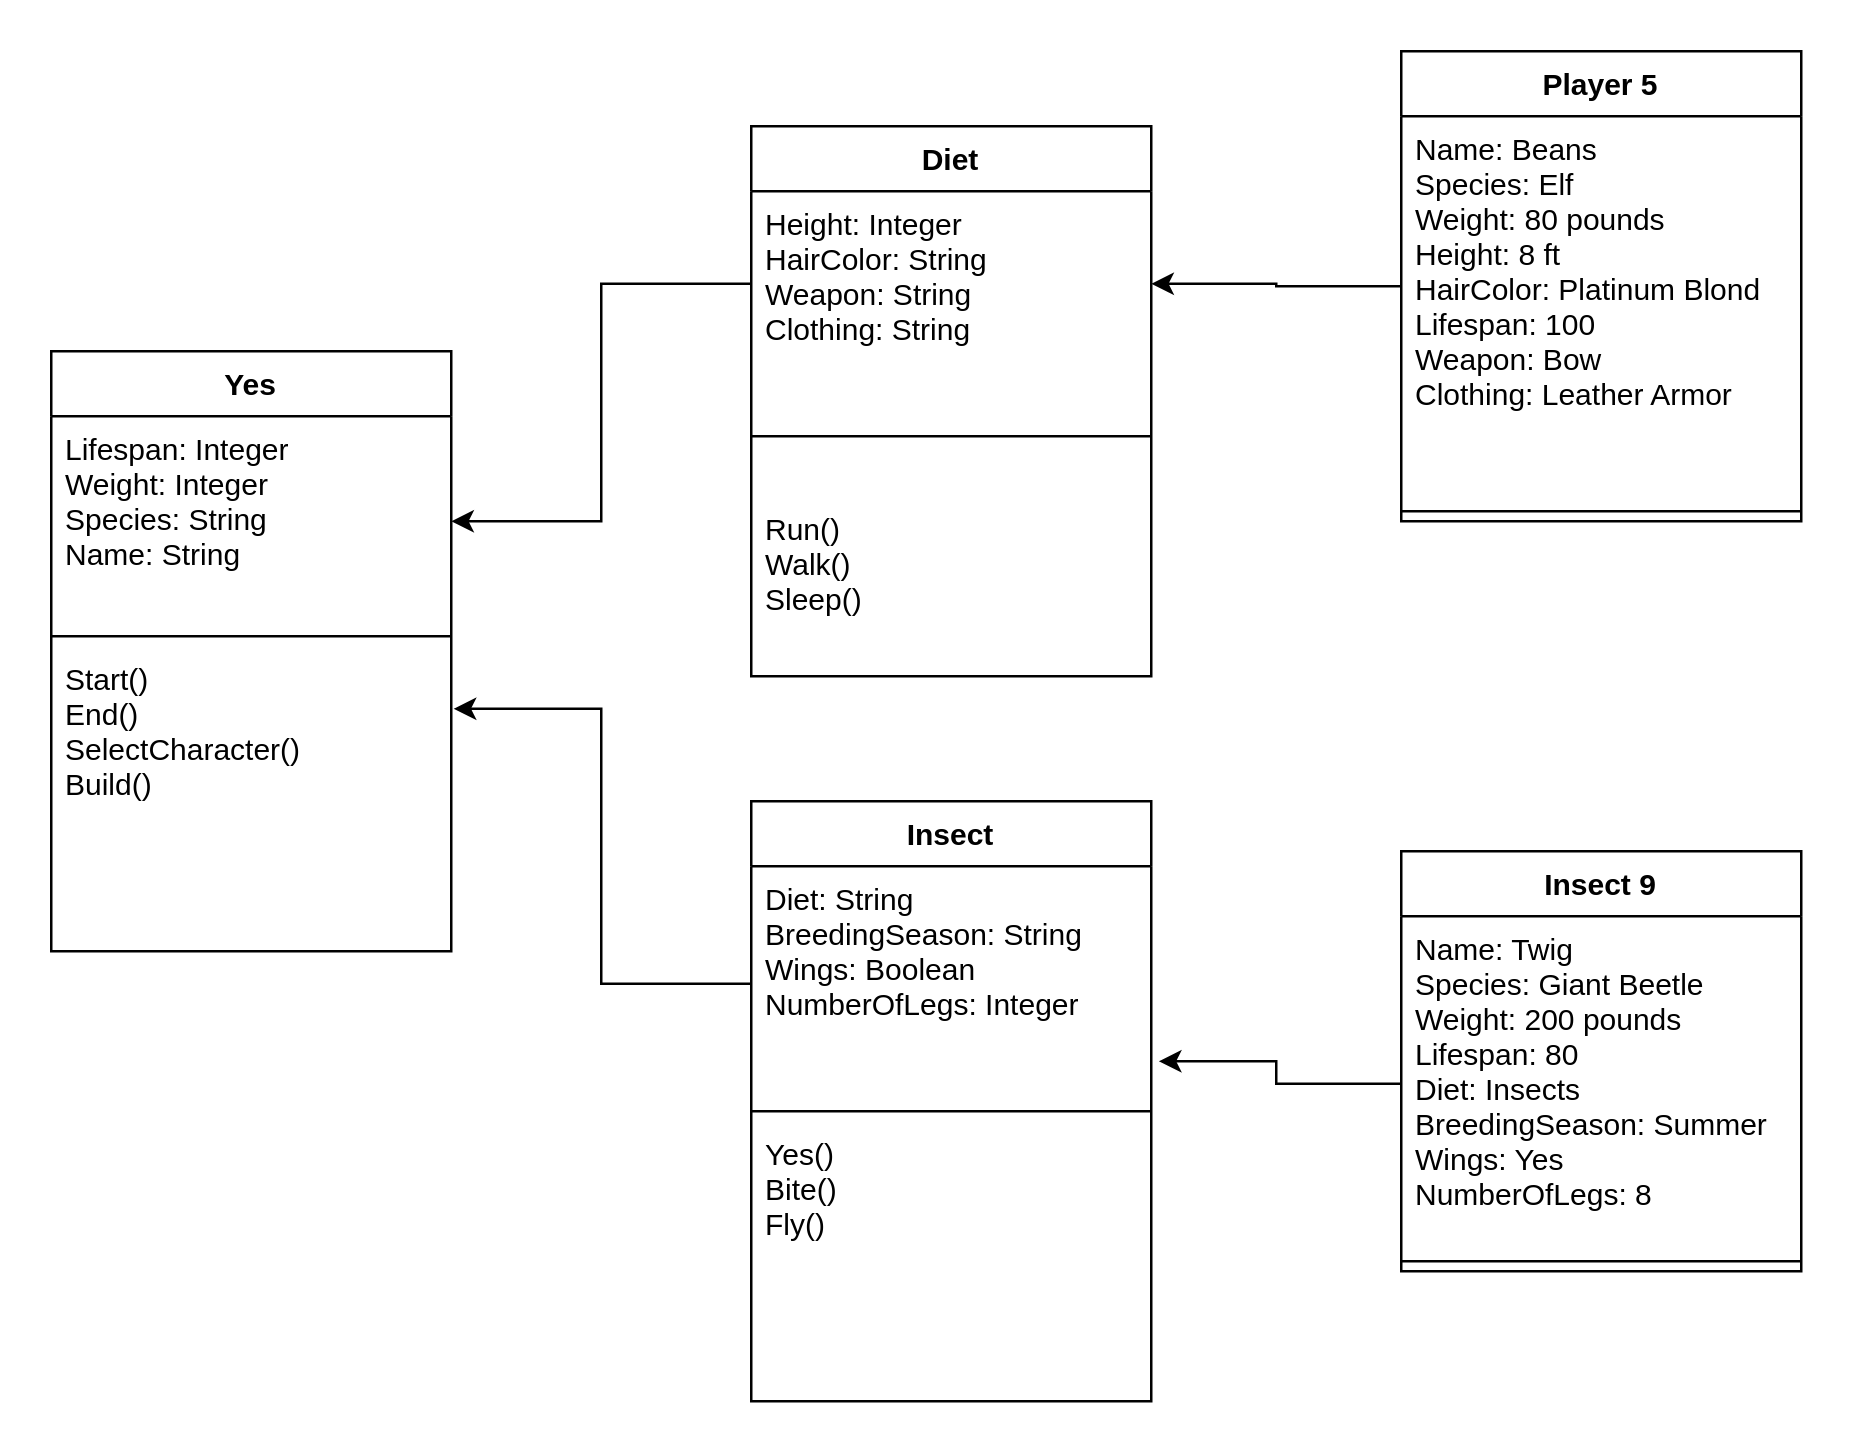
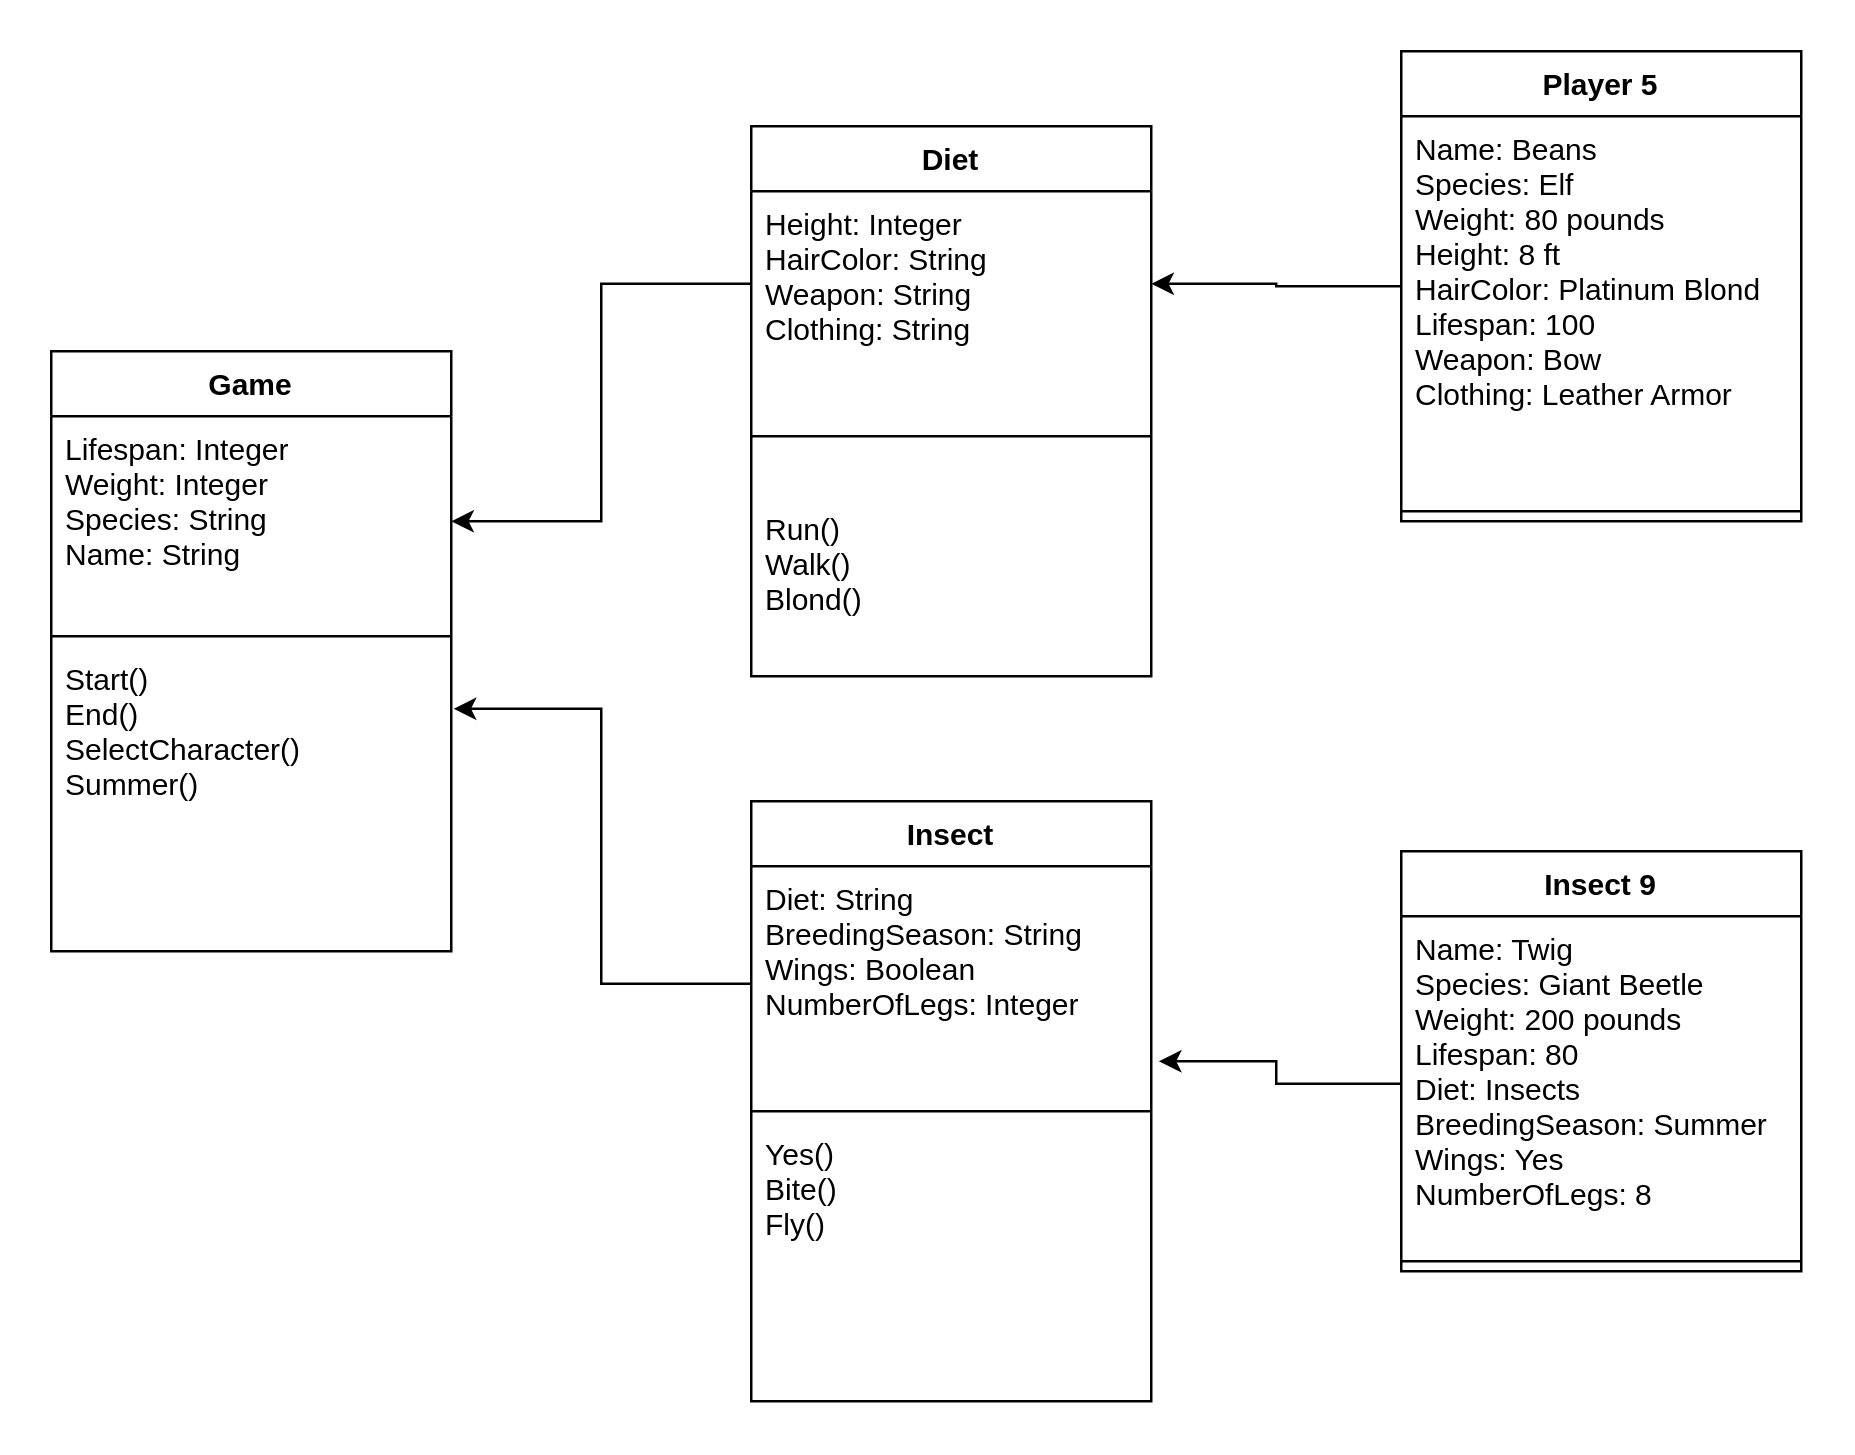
node "Yes": label "Yes" -> "Game"
node "Run() Walk() Sleep()": label "Run() Walk() Sleep()" -> "Run() Walk() Blond()"
node "Start() End() SelectCharacter() Build()": label "Start() End() SelectCharacter() Build()" -> "Start() End() SelectCharacter() Summer()"
